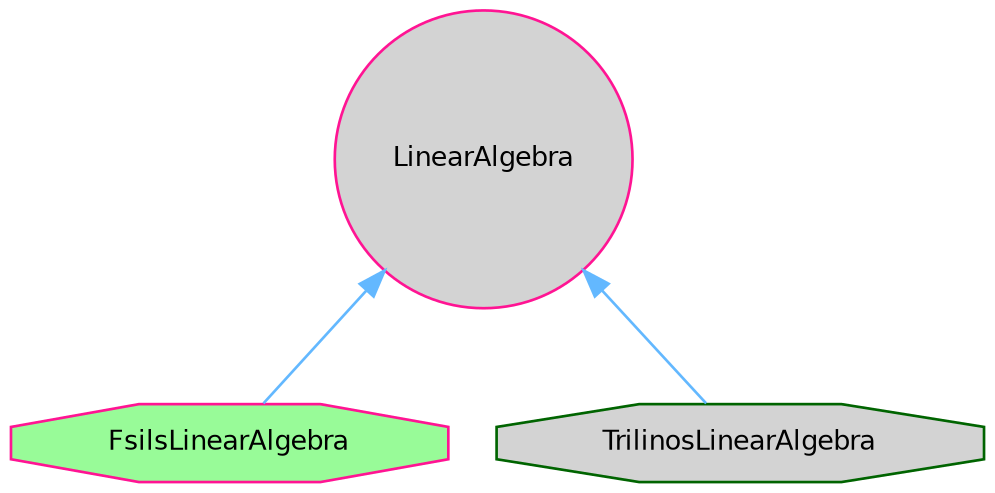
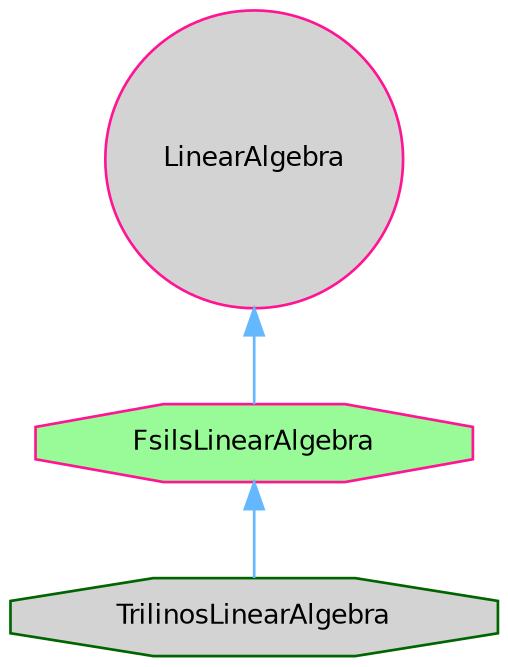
edge "TrilinosLinearAlgebra" -> "LinearAlgebra": now "TrilinosLinearAlgebra" -> "FsilsLinearAlgebra"
